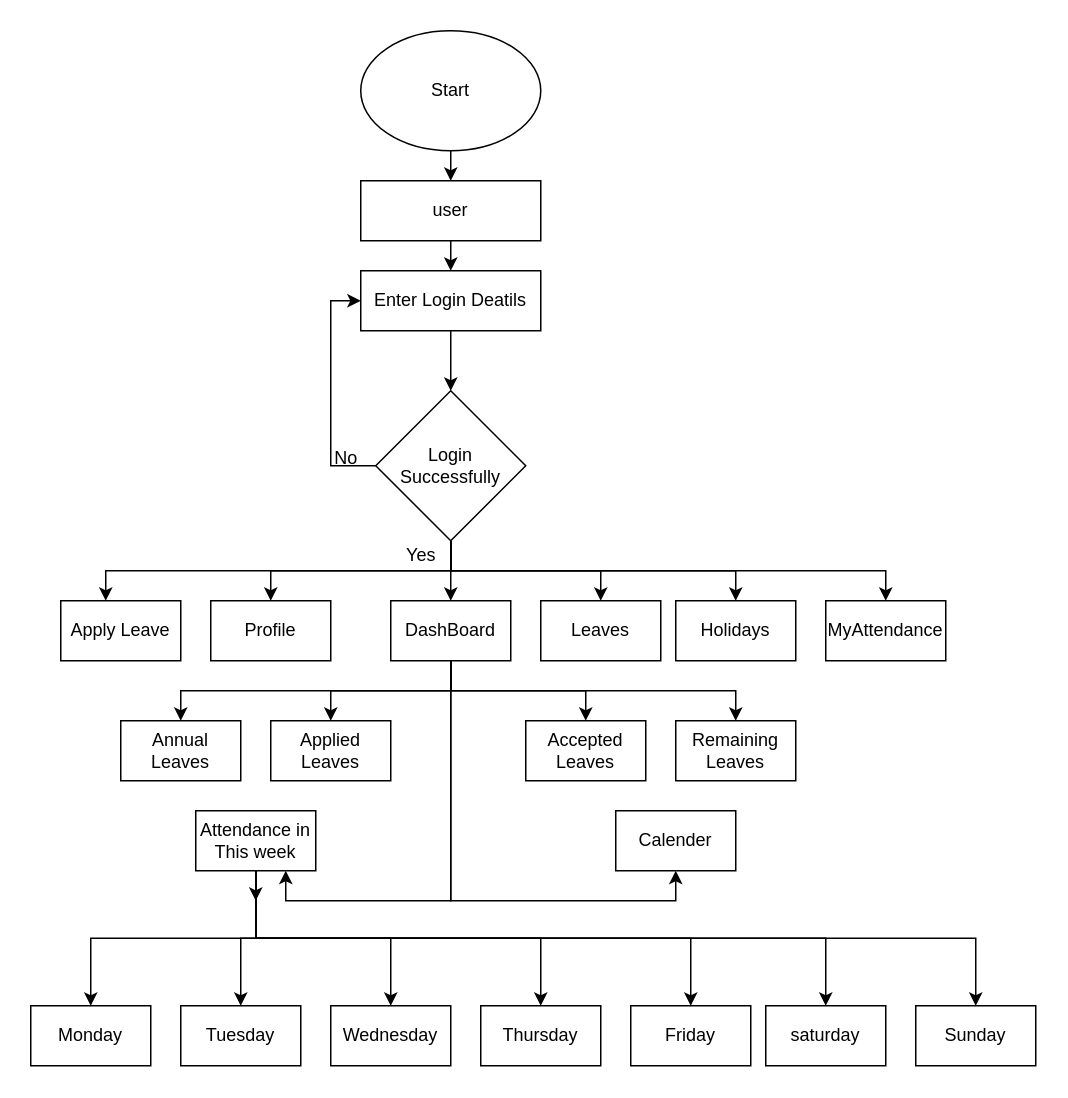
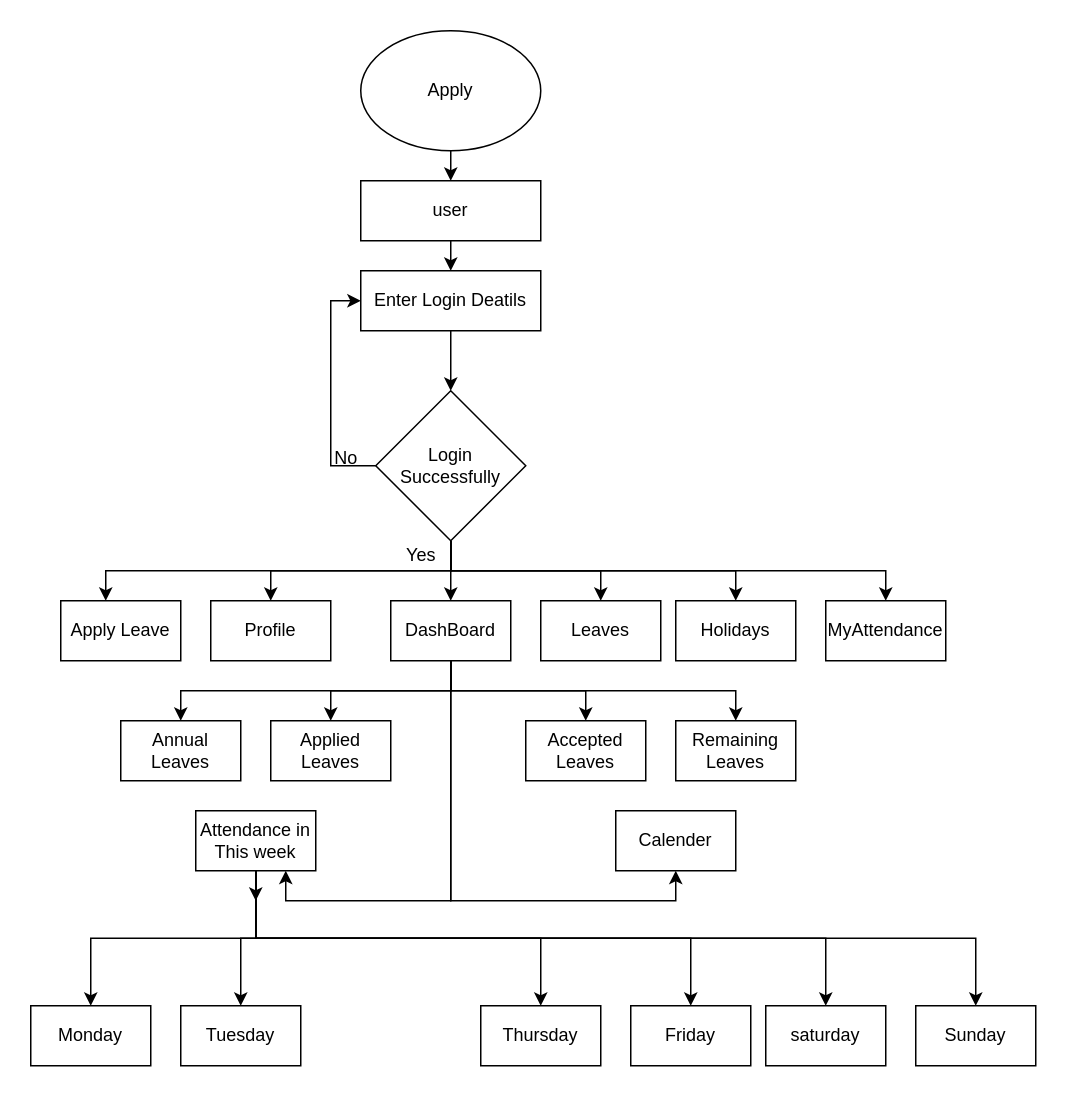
node "Start": label "Start" -> "Apply"
edge "Attendance in This week" -> "Wednesday": removed
node "Wednesday": removed
